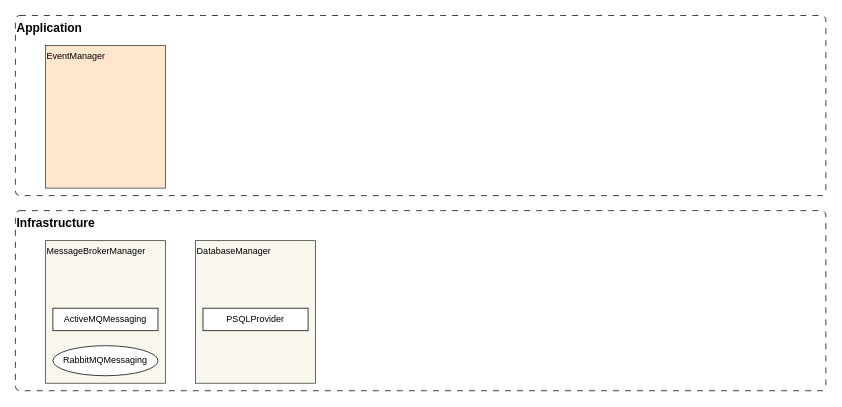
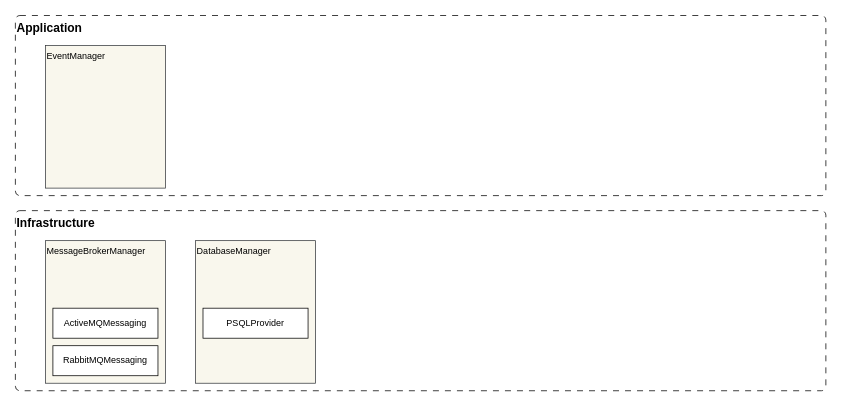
node "EventManager": fillcolor #ffe6cc -> #f9f7ed
node "ActiveMQMessaging": size 105x23 -> 105x30
node "PSQLProvider": size 105x23 -> 105x30
node "RabbitMQMessaging": shape ellipse -> rectangle
